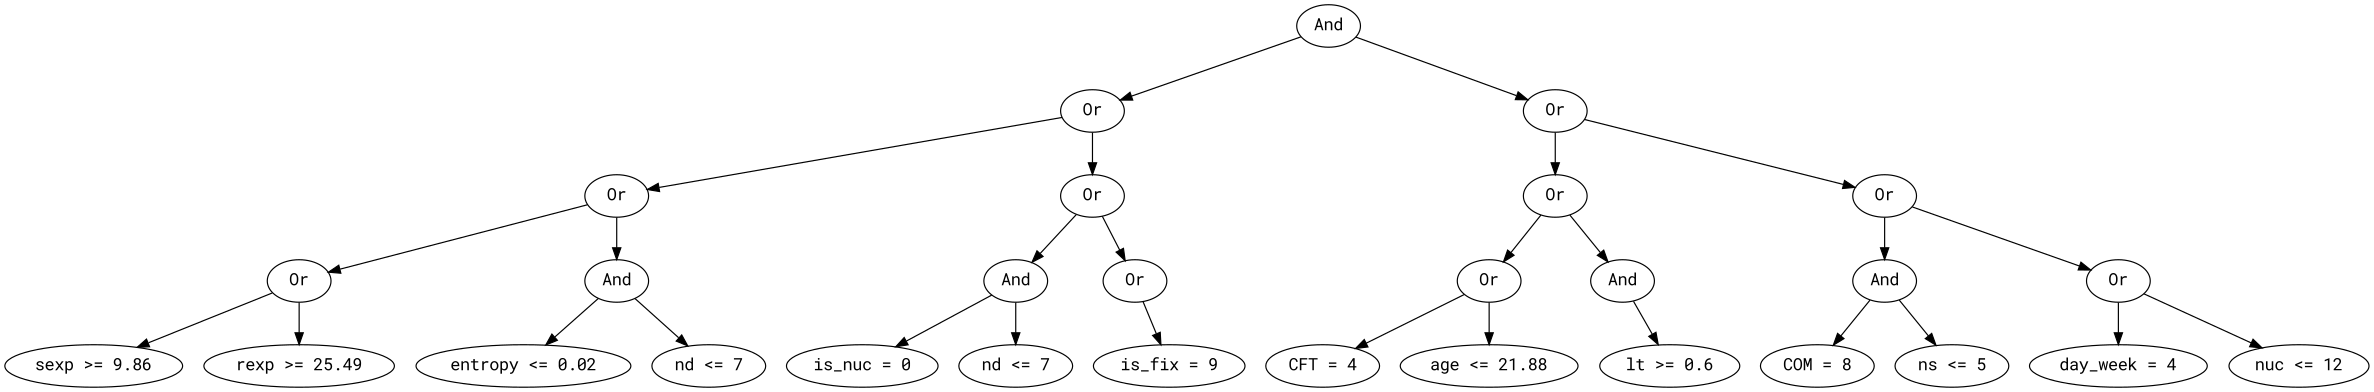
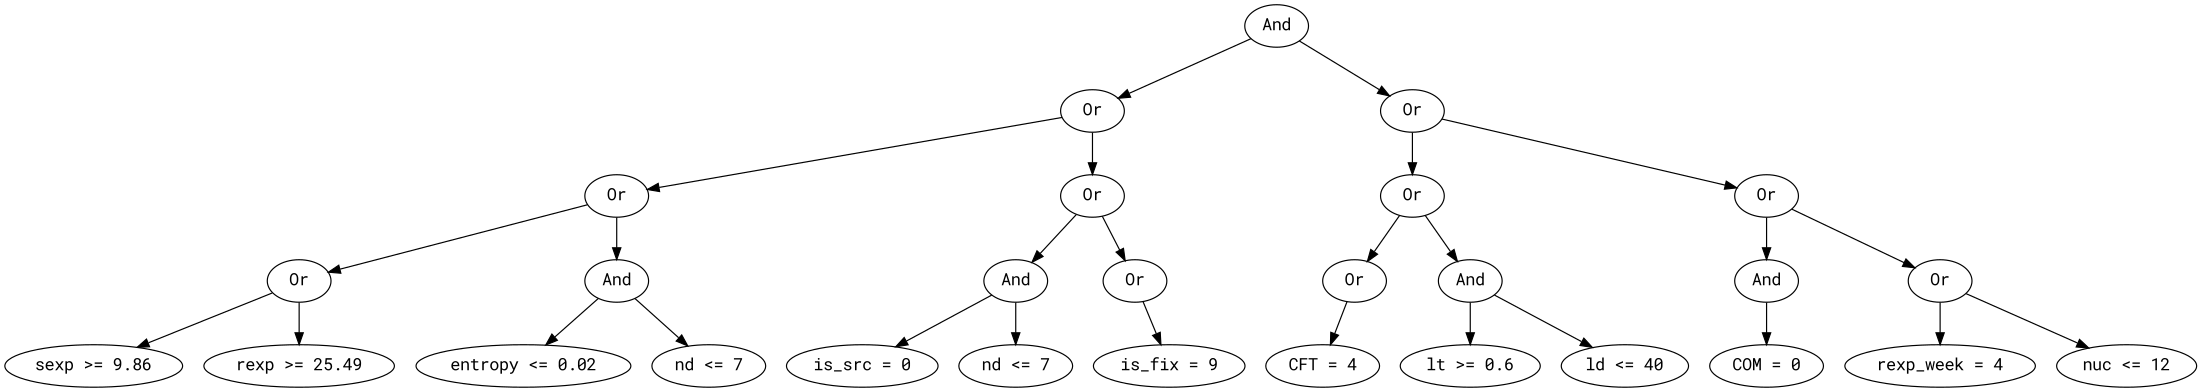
node "is_nuc = 0": label "is_nuc = 0" -> "is_src = 0"
node "age <= 21.88": removed
node "ld <= 40": added
node "COM = 8": label "COM = 8" -> "COM = 0"
node "ns <= 5": removed
node "day_week = 4": label "day_week = 4" -> "rexp_week = 4"
